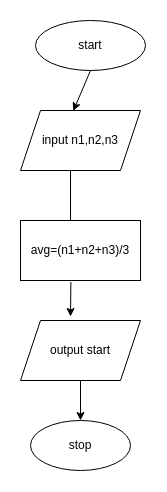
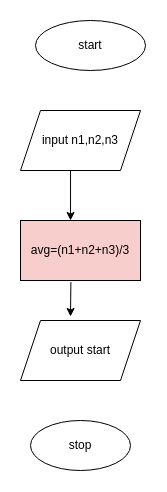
edge "start" -> "input n1,n2,n3": removed
edge "input n1,n2,n3" -- "avg=(n1+n2+n3)/3": arrowhead none -> classic
node "avg=(n1+n2+n3)/3": fillcolor #ffffff -> #f8cecc
edge "output start" -> "stop": removed
